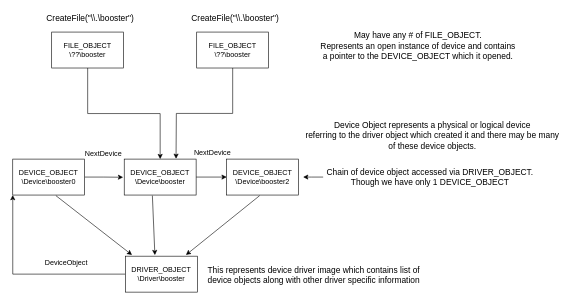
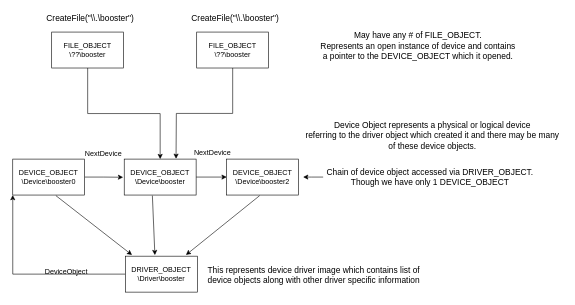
node "DeviceObject": moved (65, 263) -> (65, 272)
